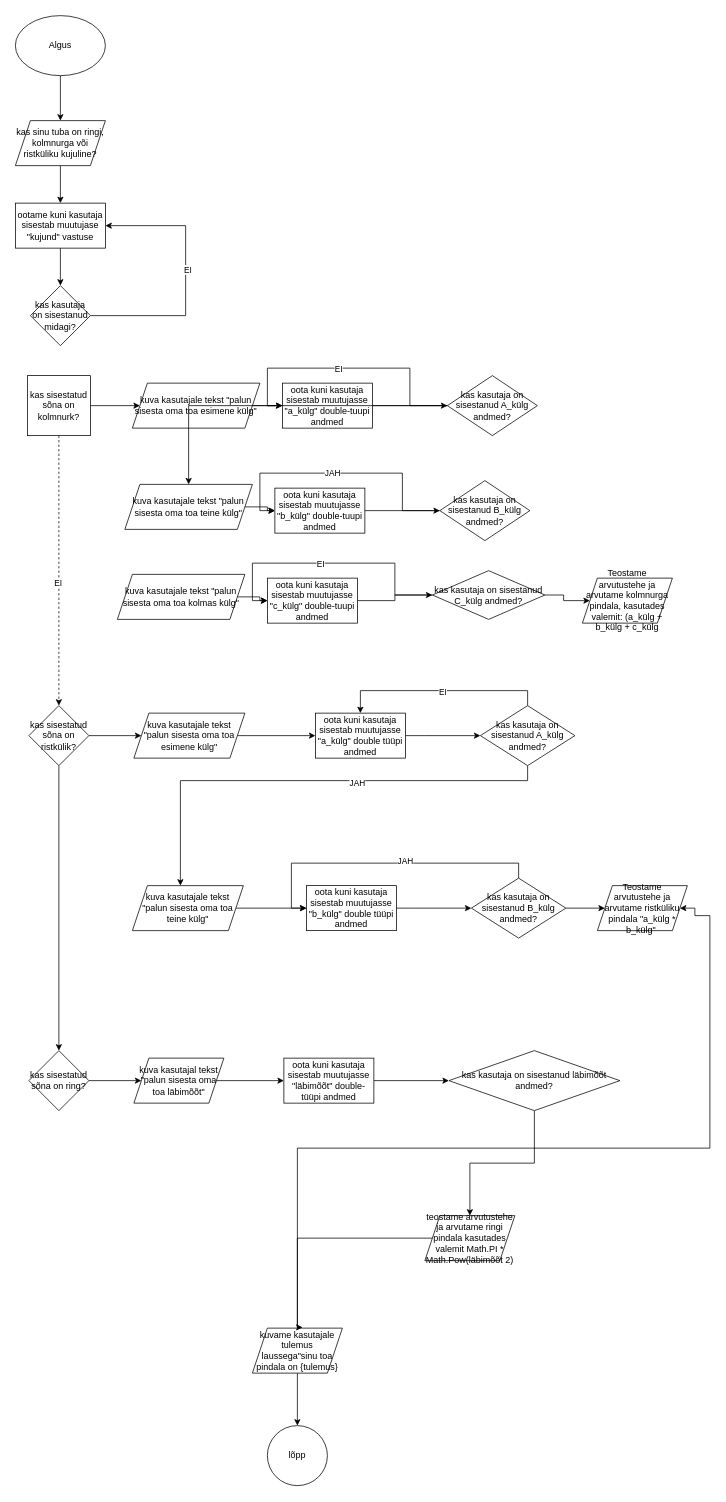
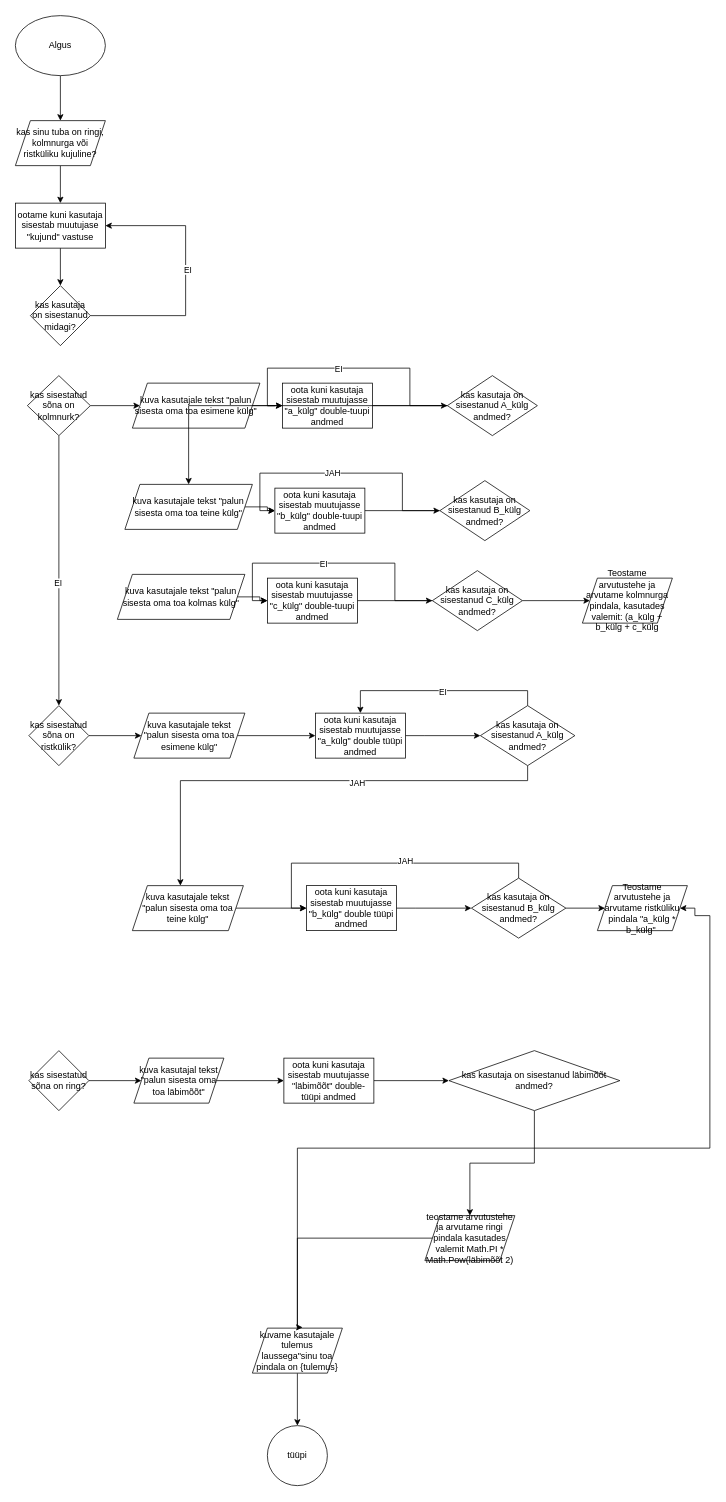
node "kas sisestatud sõna on kolmnurk?": shape rectangle -> diamond
edge "kas sisestatud sõna on kolmnurk?" -> "kas sisestatud sõna on ristkülik?": style dashed -> solid
node "kas kasutaja on sisestanud C_külg andmed?": size 113x49 -> 90x60
edge "kas sisestatud sõna on ristkülik?" -> "kas sisestatud sõna on ring?": removed
node "lõpp": label "lõpp" -> "tüüpi"
